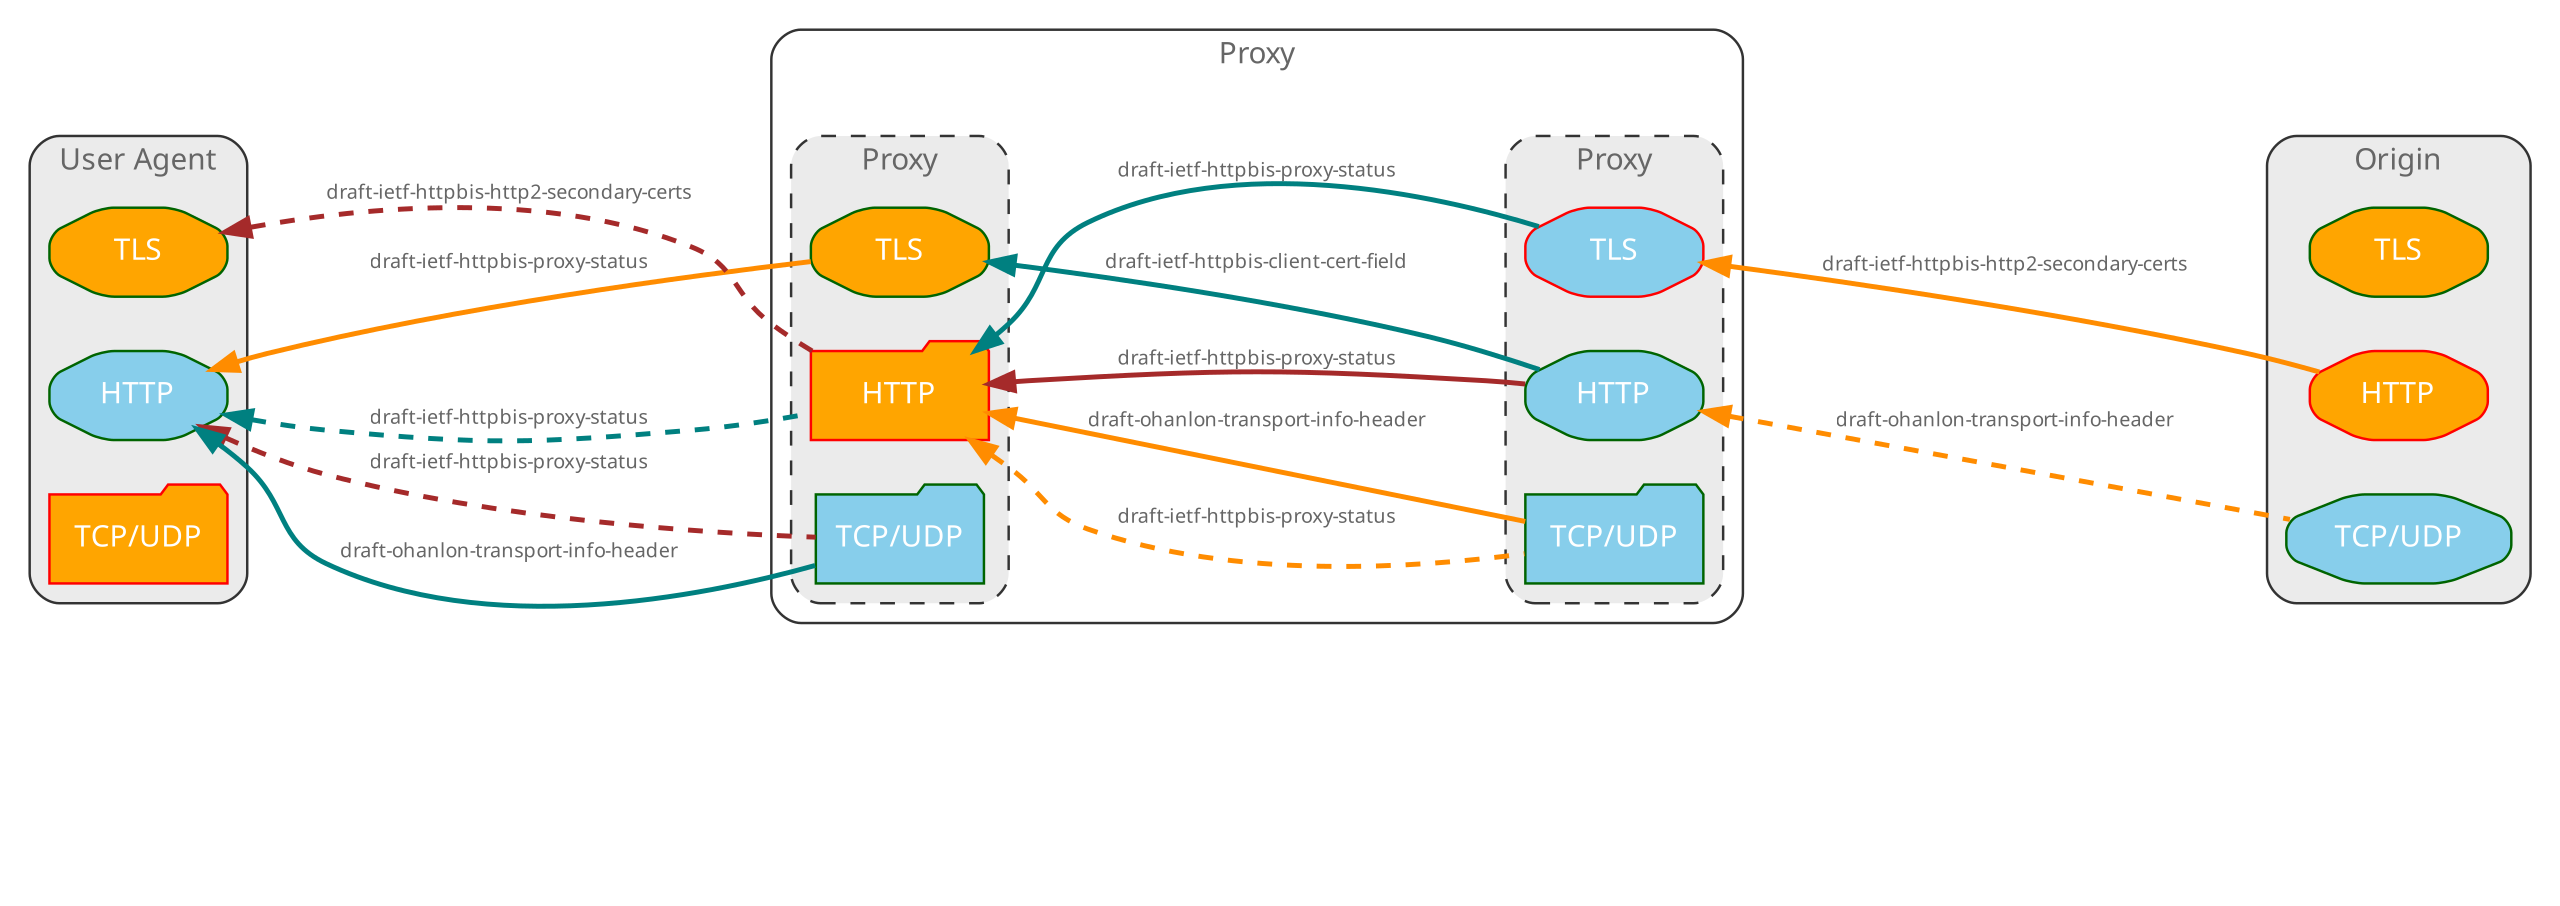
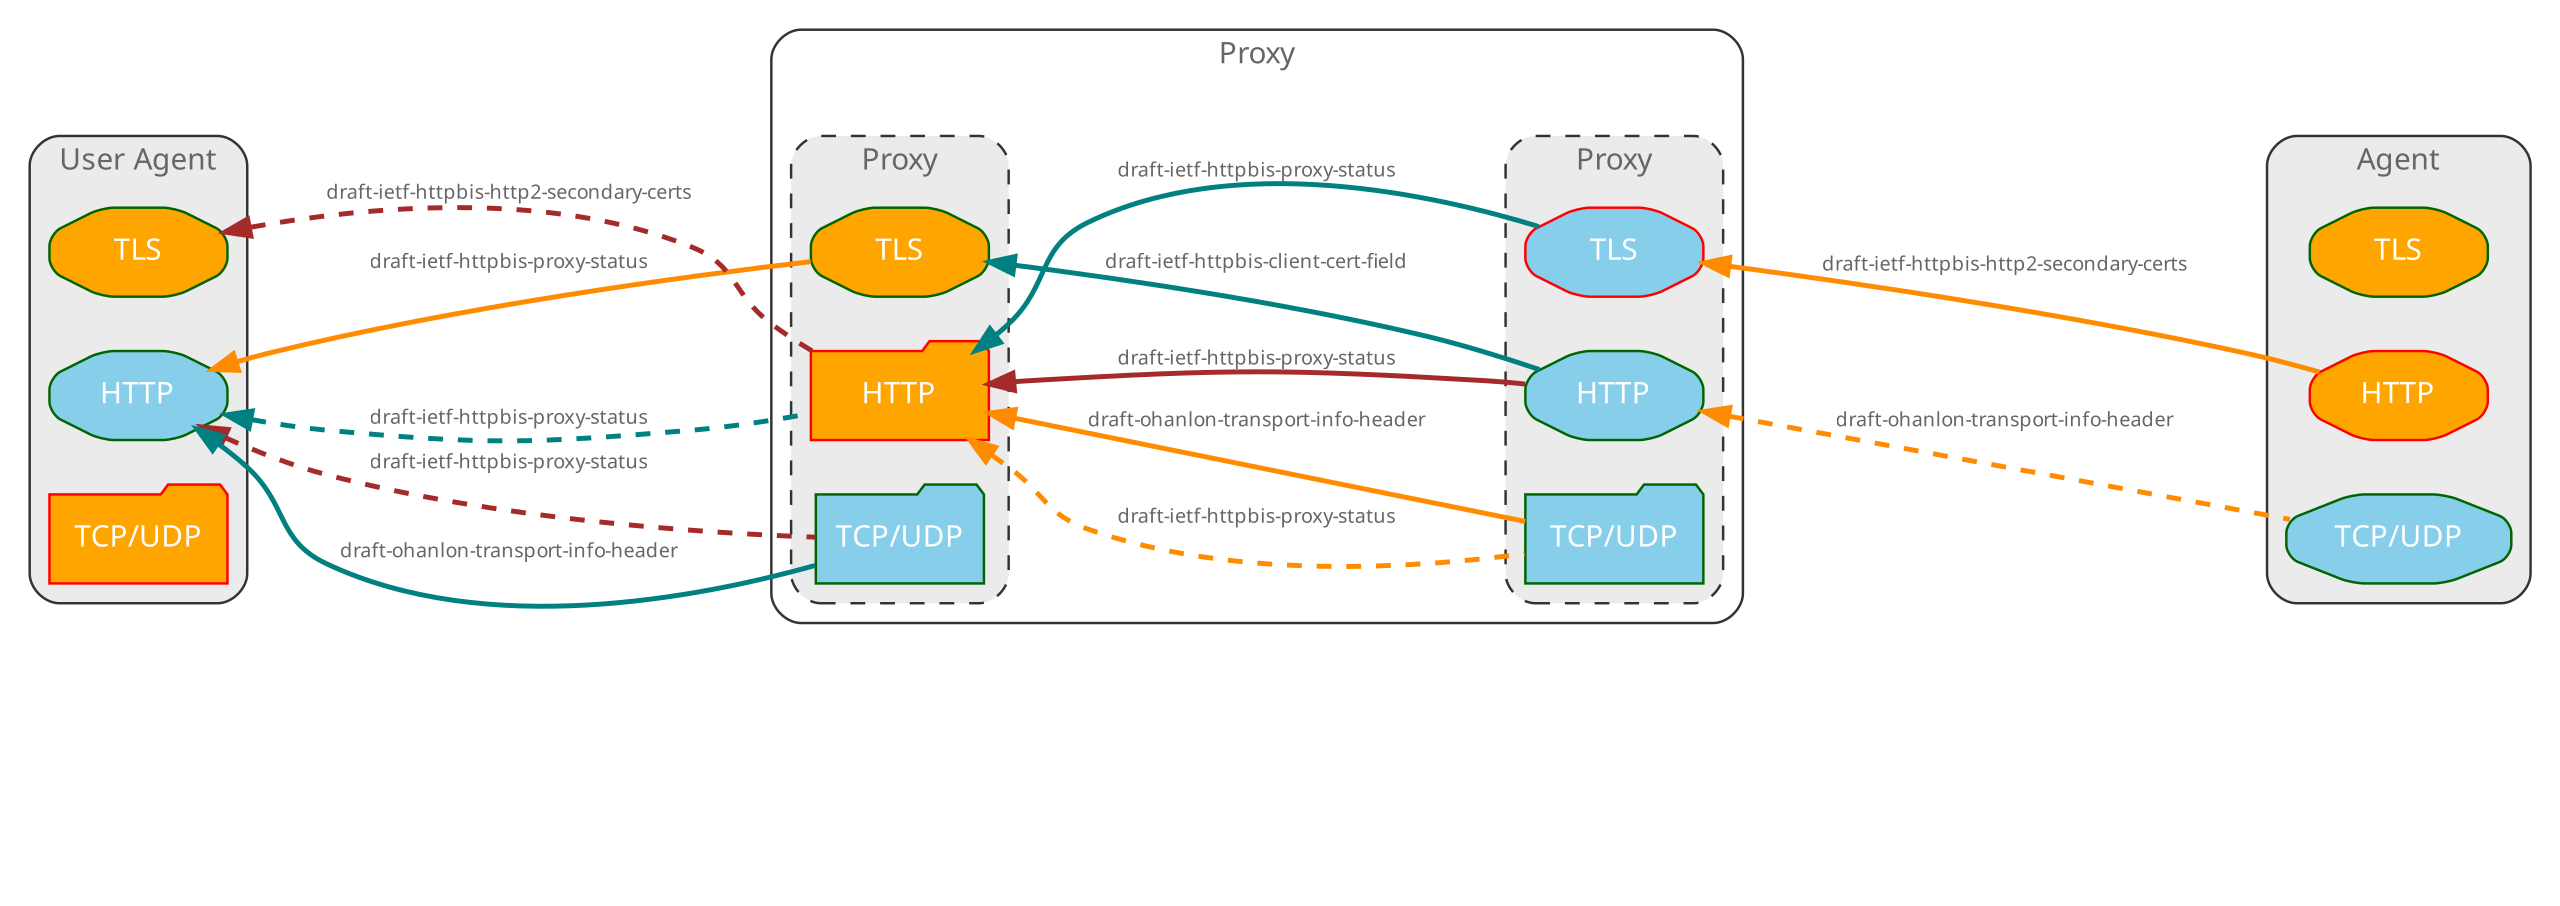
cluster "Origin": label "Origin" -> "Agent"
